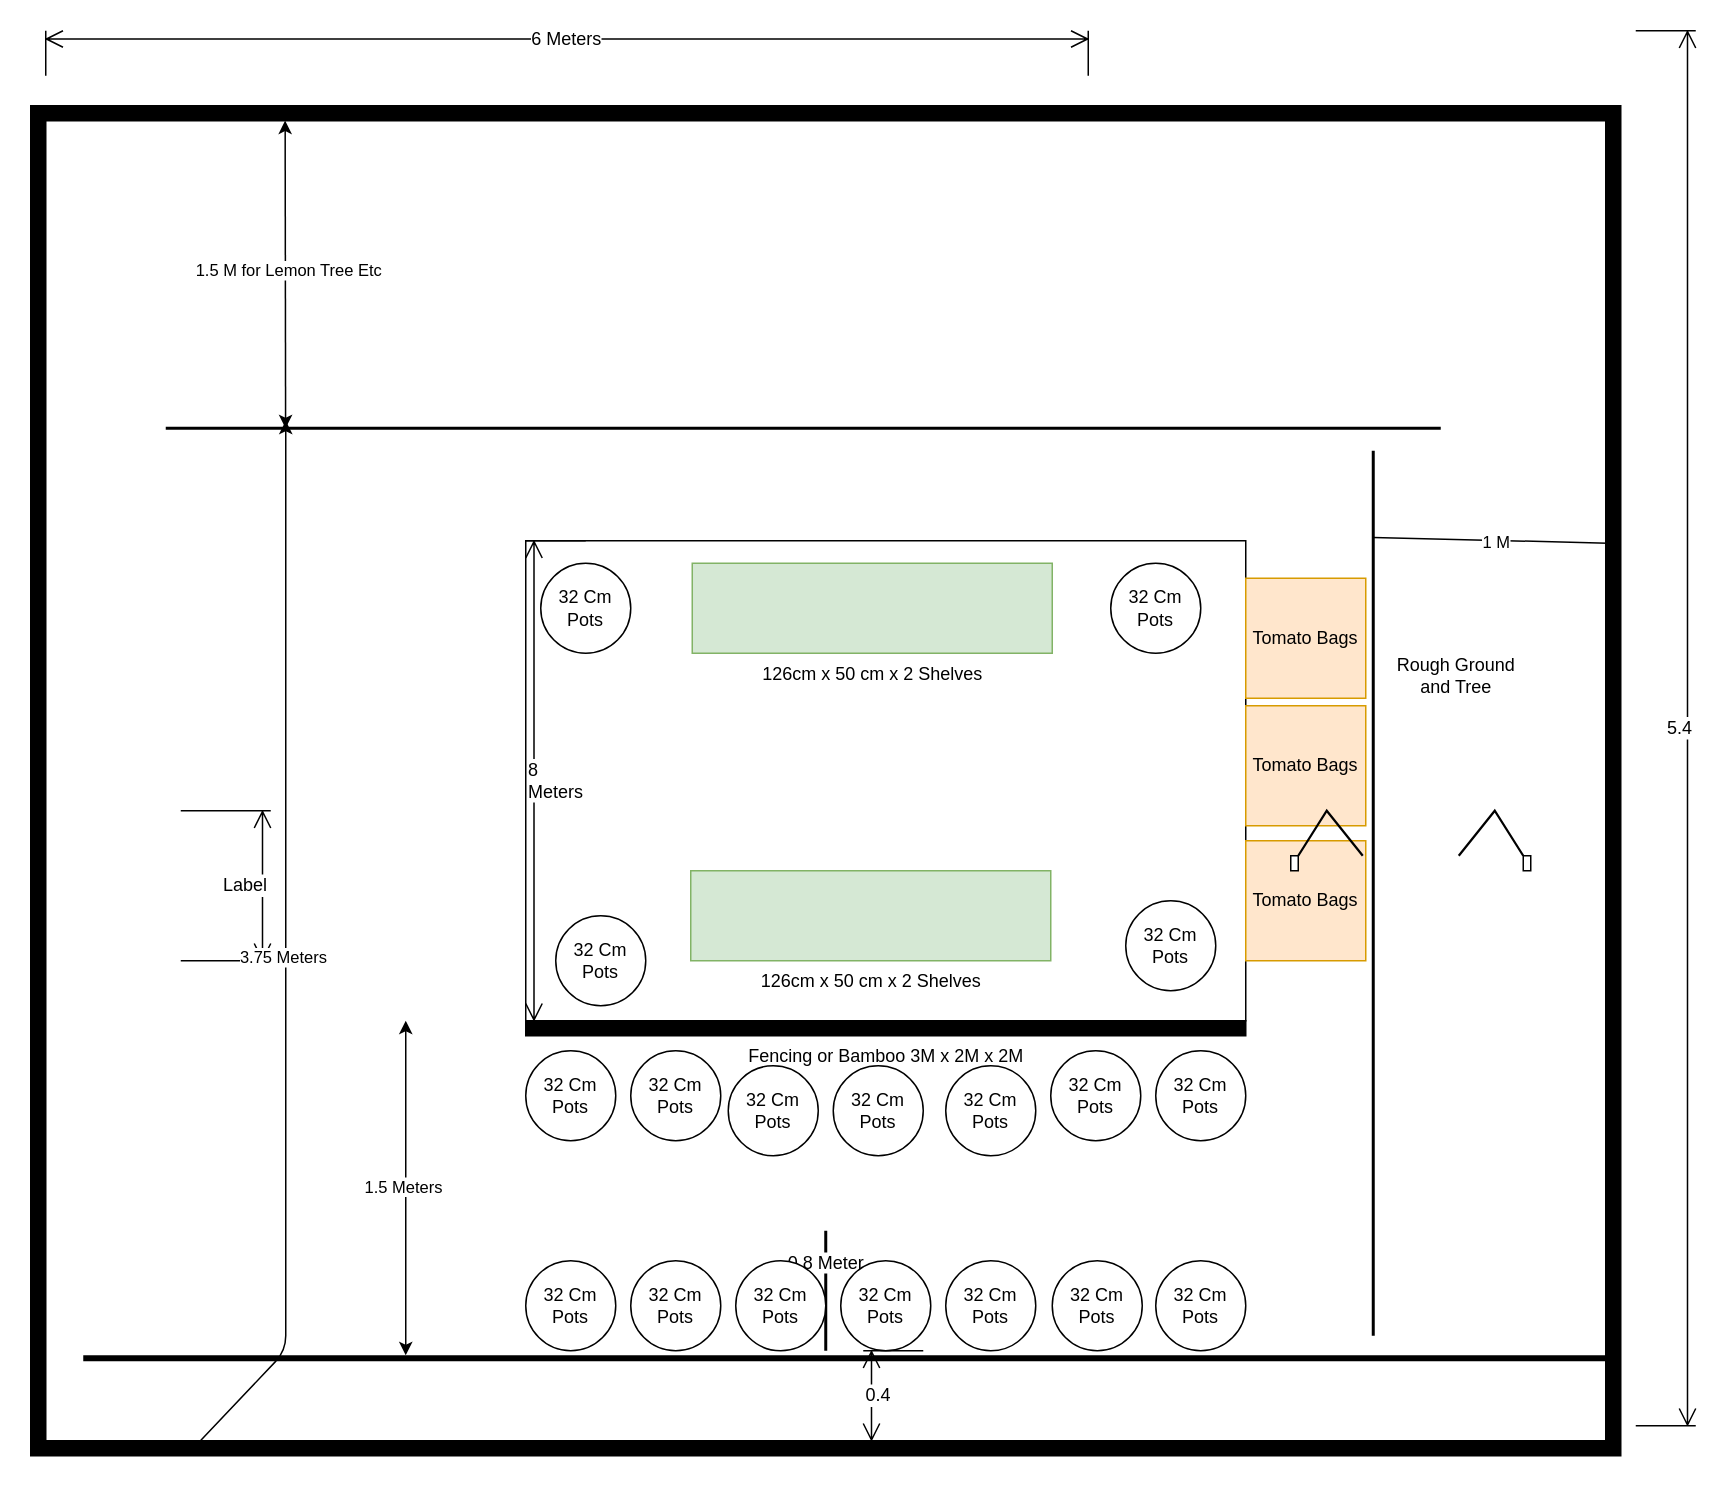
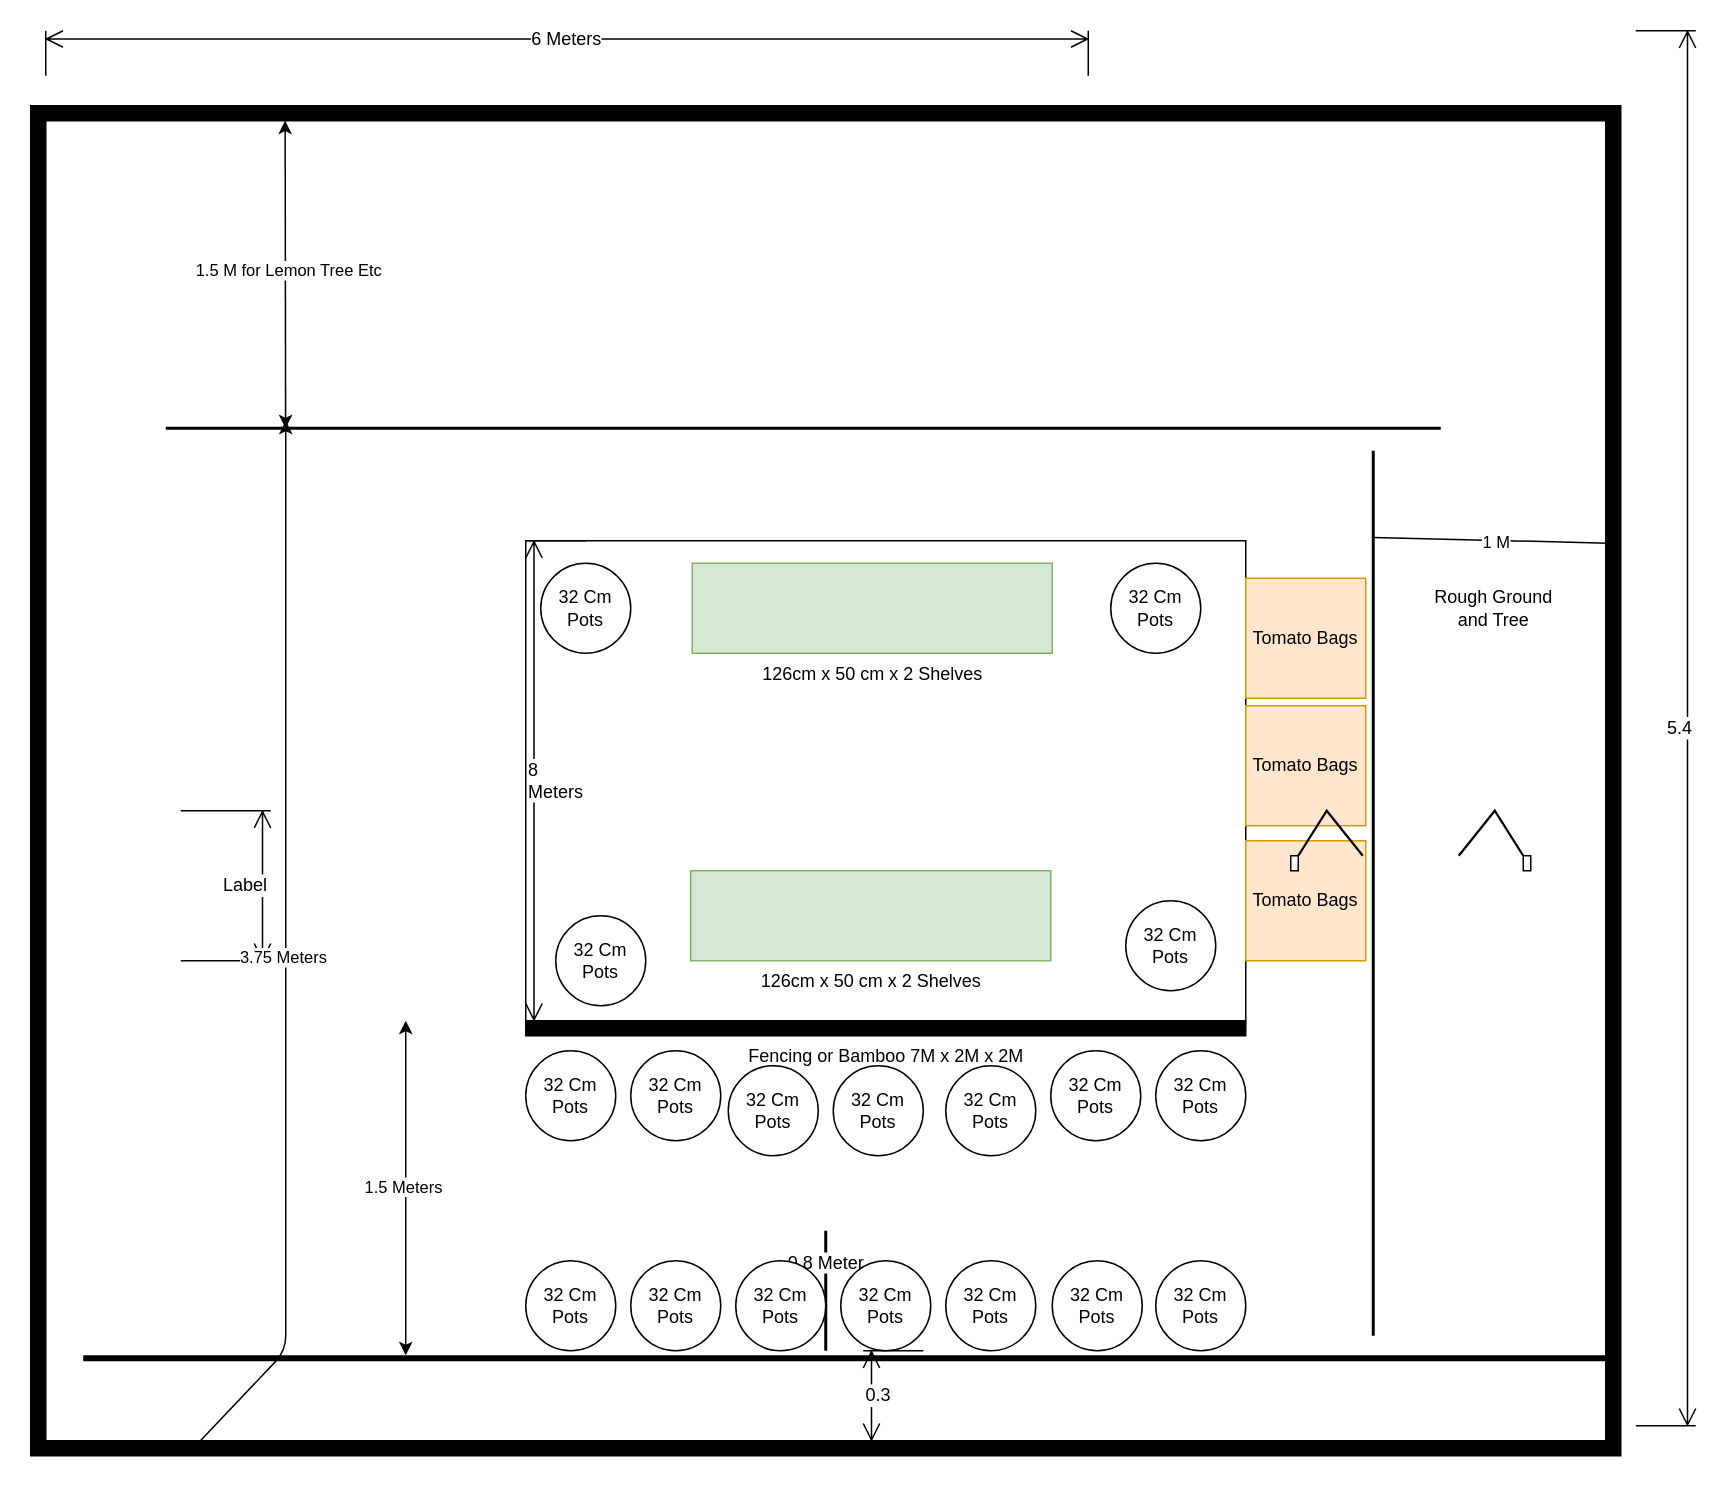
node "Rough Ground and Tree": moved (1456, 676) -> (1493, 608)
node "Fencing or Bamboo 3M x 2M x 2M": label "Fencing or Bamboo 3M x 2M x 2M" -> "Fencing or Bamboo 7M x 2M x 2M"
node "0.4": label "0.4" -> "0.3"
